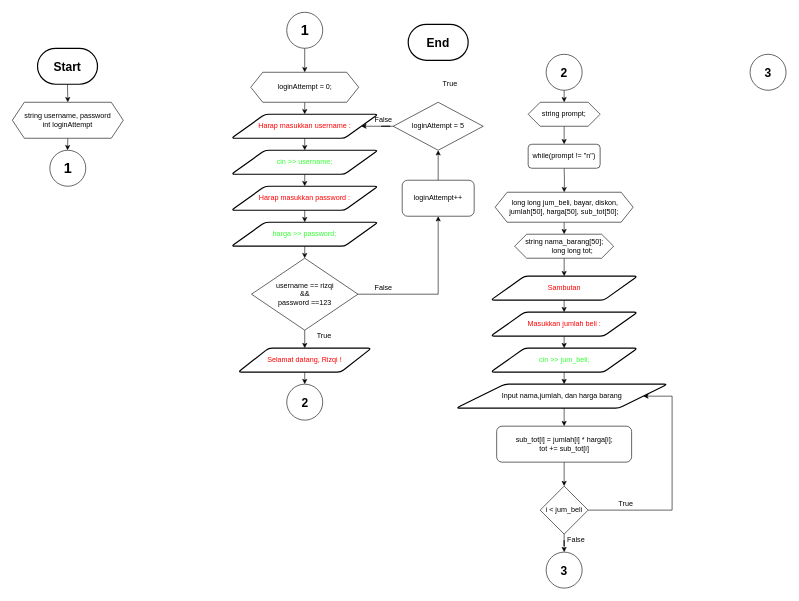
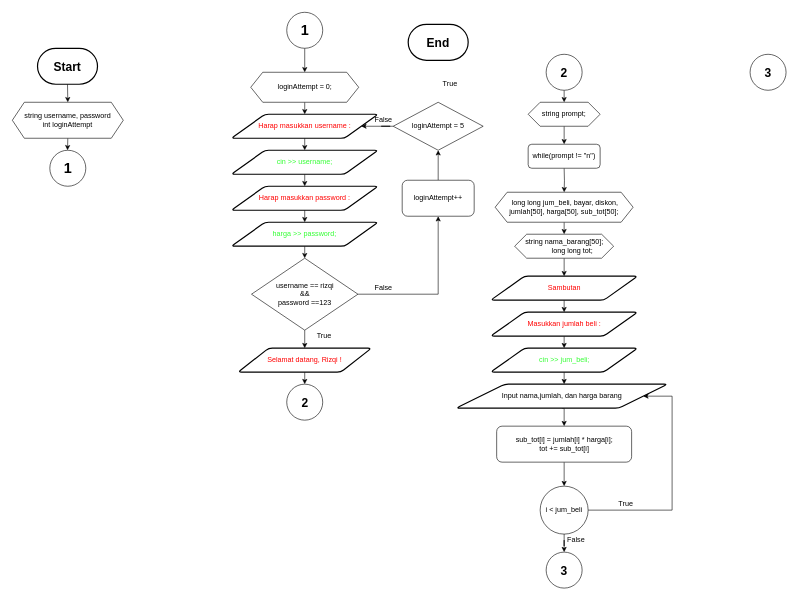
node "i < jum_beli": shape diamond -> ellipse
